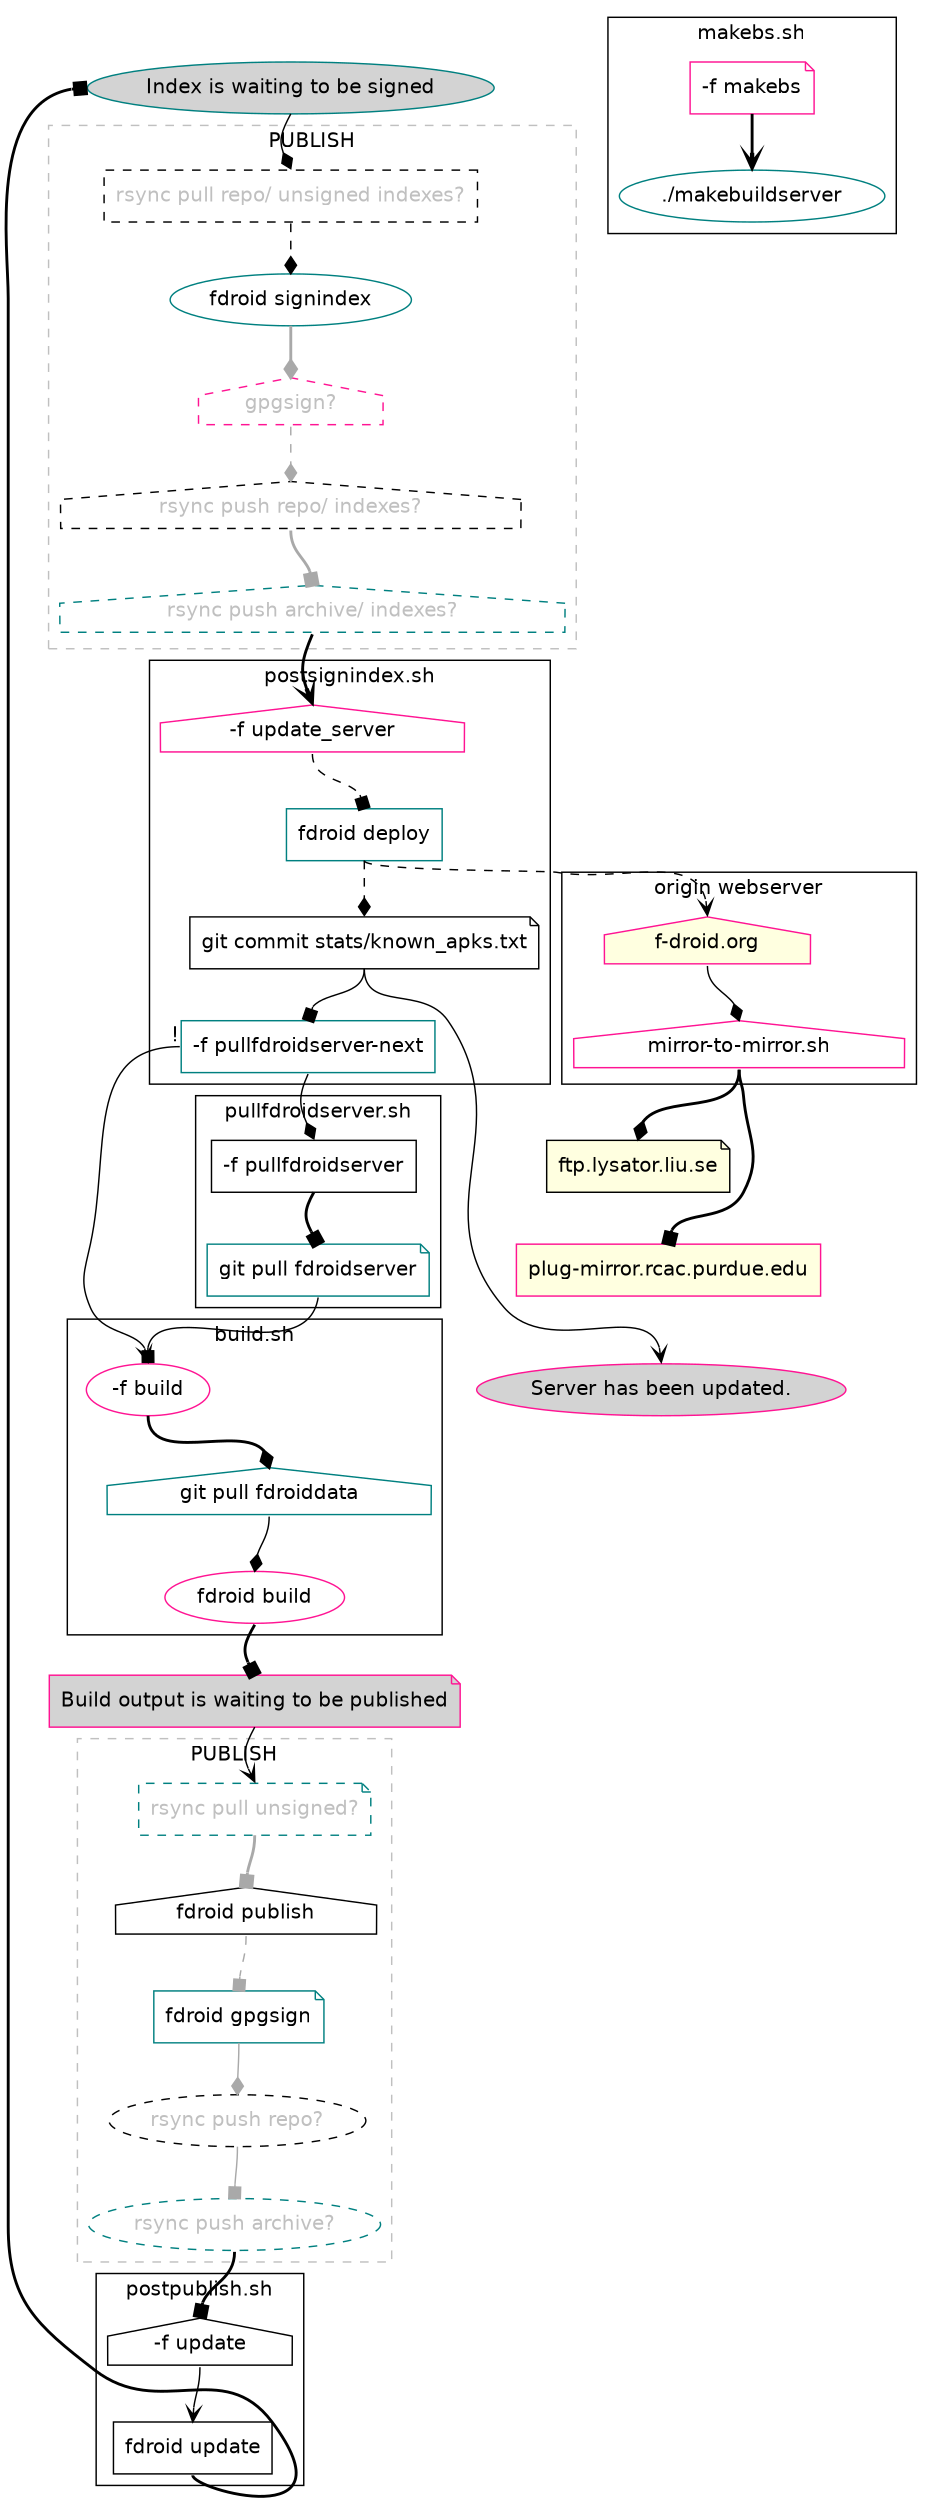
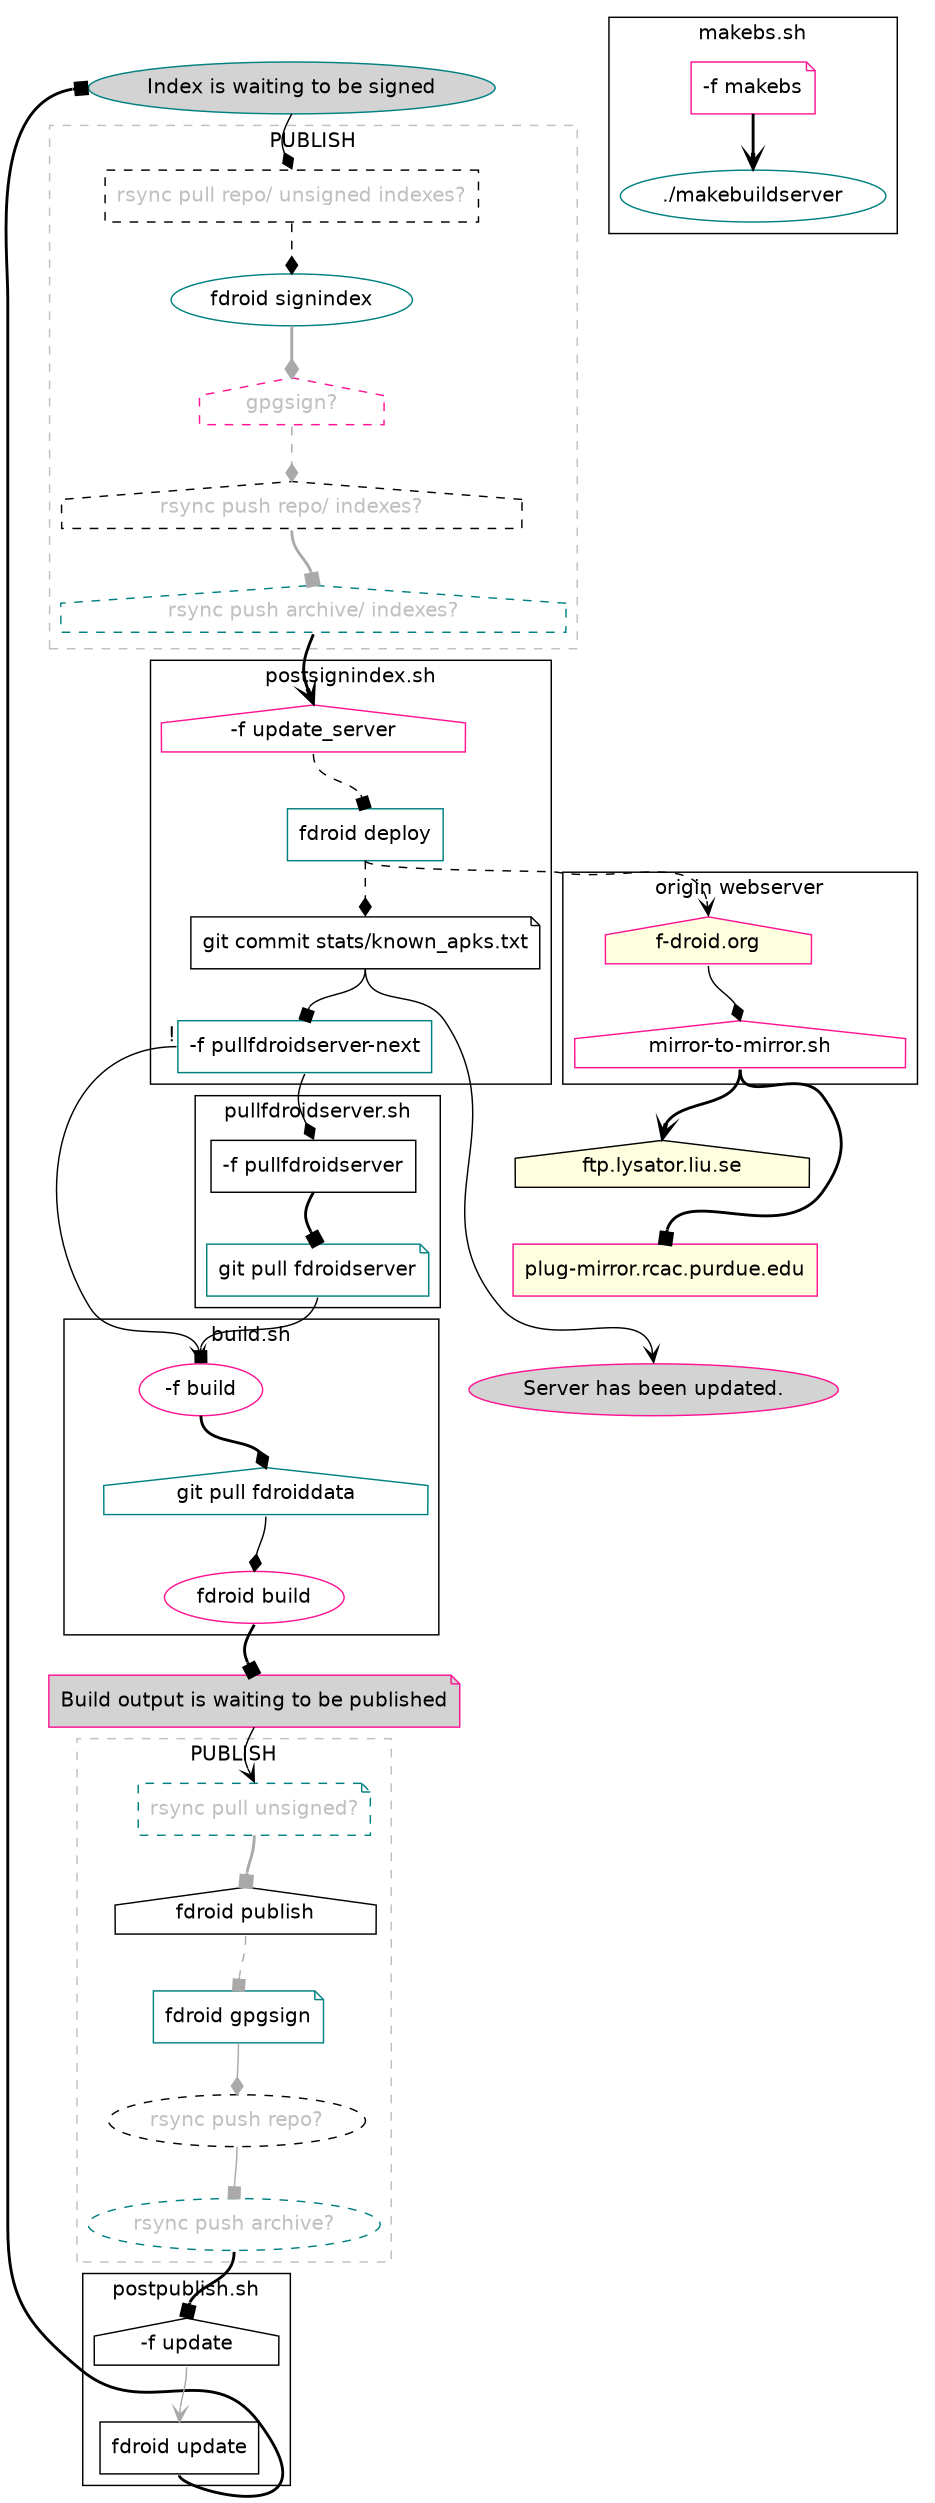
edge "mirror-to-mirror.sh" -> "ftp.lysator.liu.se": arrowhead diamond -> vee
node "ftp.lysator.liu.se": shape note -> house
edge "-f update" -> "fdroid update": color black -> darkgrey
